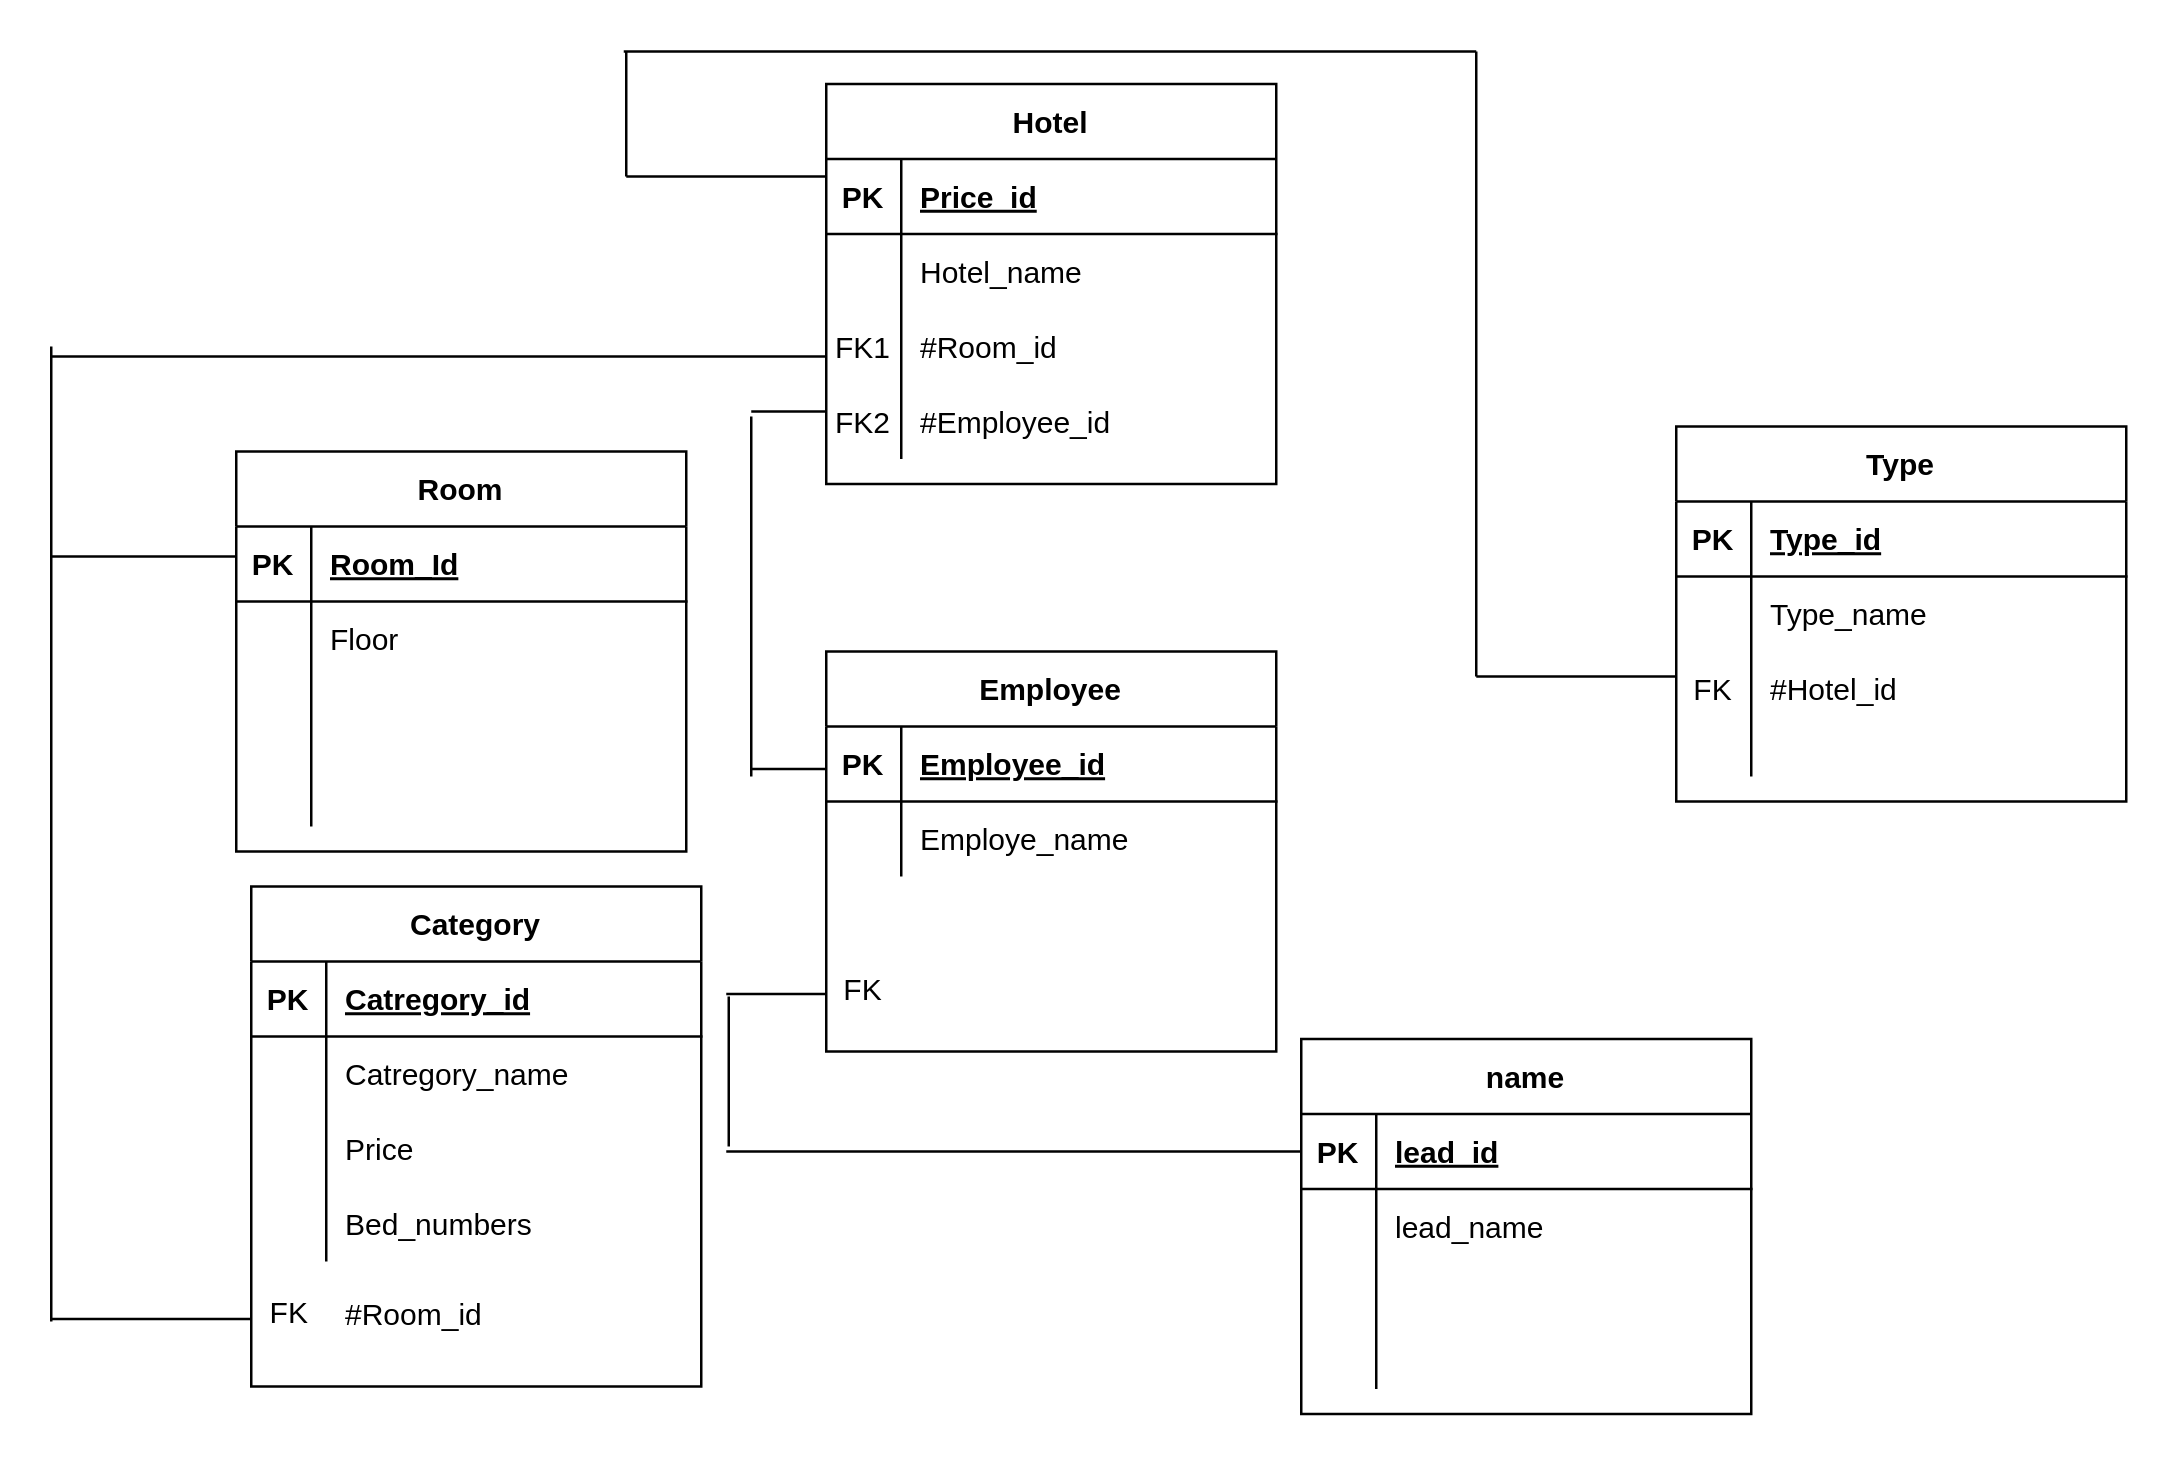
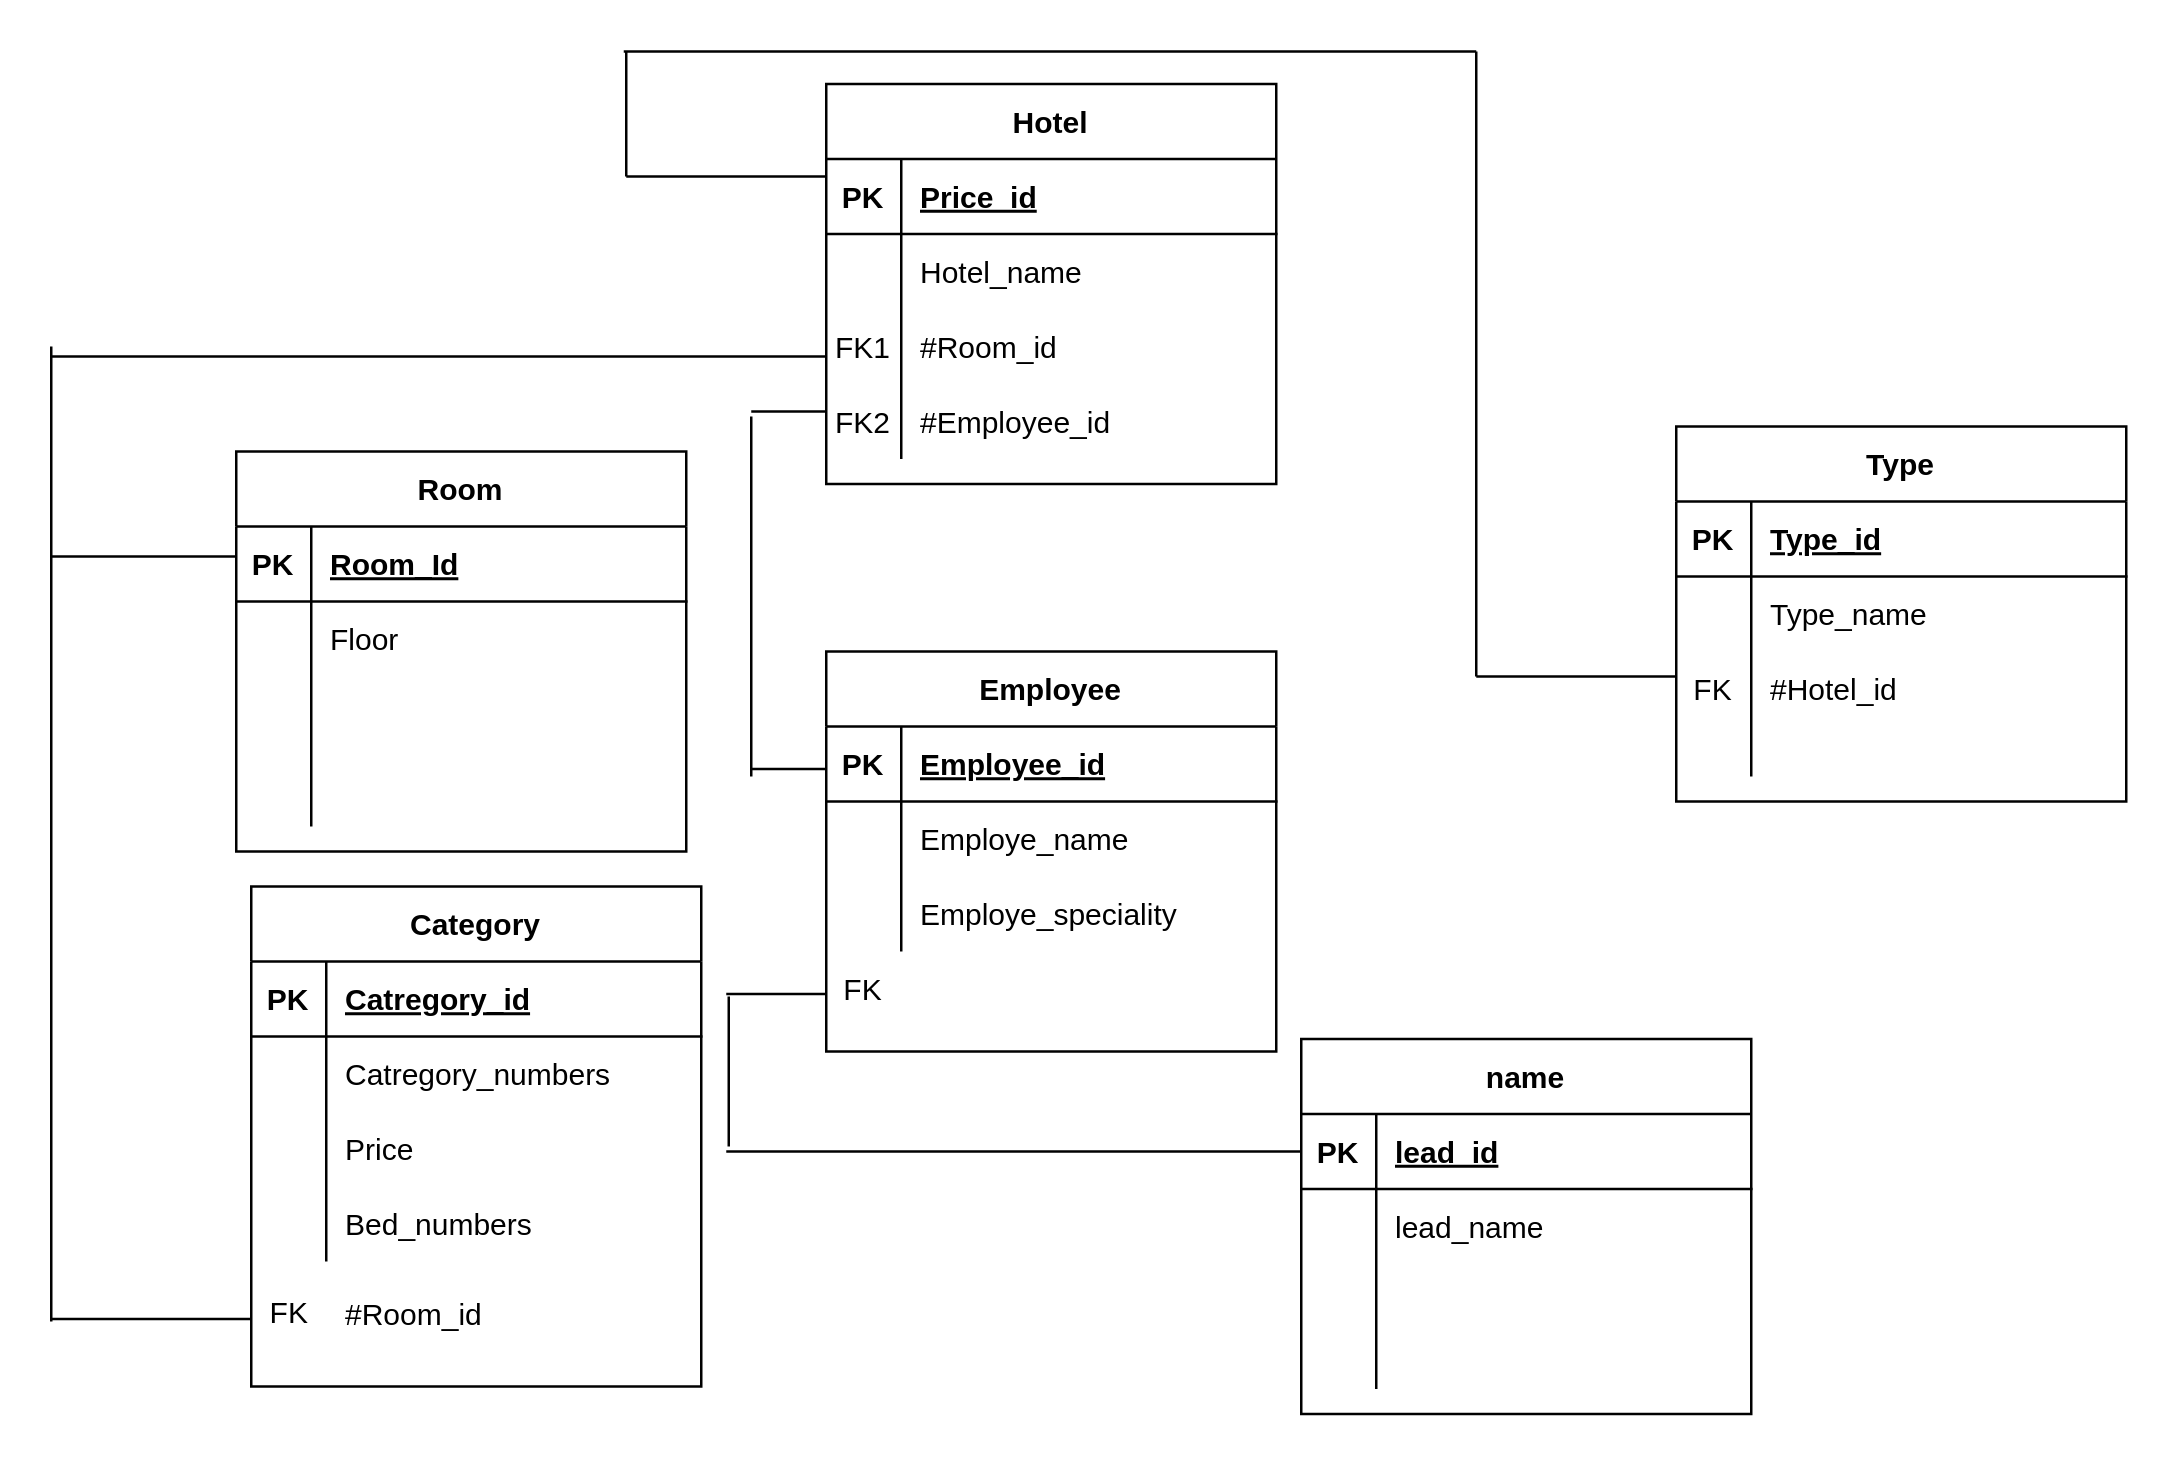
node "Employe_speciality": added
node "Catregory_name": label "Catregory_name" -> "Catregory_numbers"
